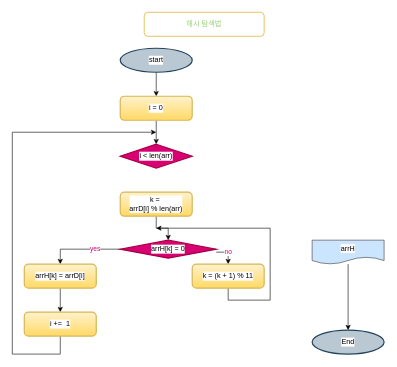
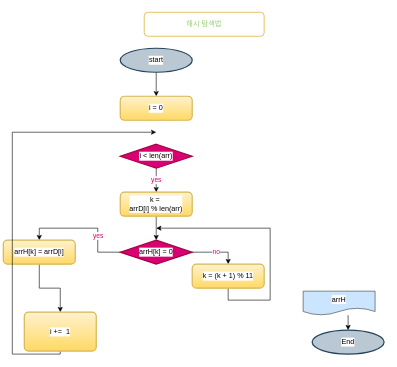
edge "i = 0" -> "i < len(arr)": removed
edge "i < len(arr)" -> "k = arrD[i] % len(arr)": added, label "yes"
node "arrH[k] = 0": size 96x18 -> 72x24
node "arrH": moved (348, 252) -> (339, 303)
node "arrH[k] = arrD[i]": moved (60, 276) -> (39, 252)
node "i += 1": size 72x24 -> 72x39
